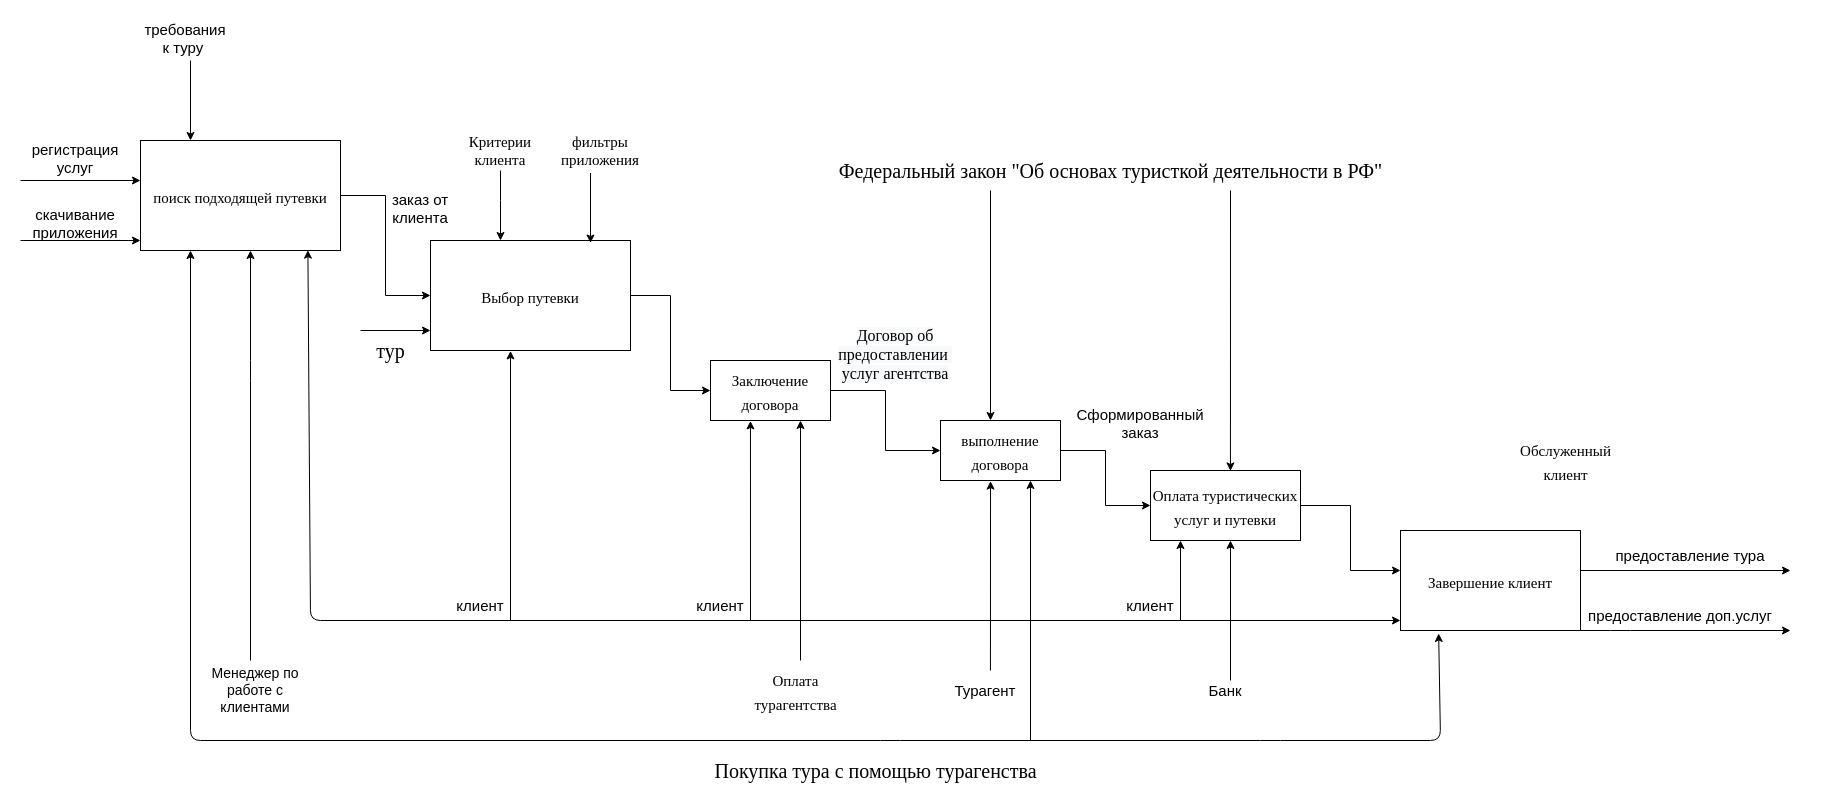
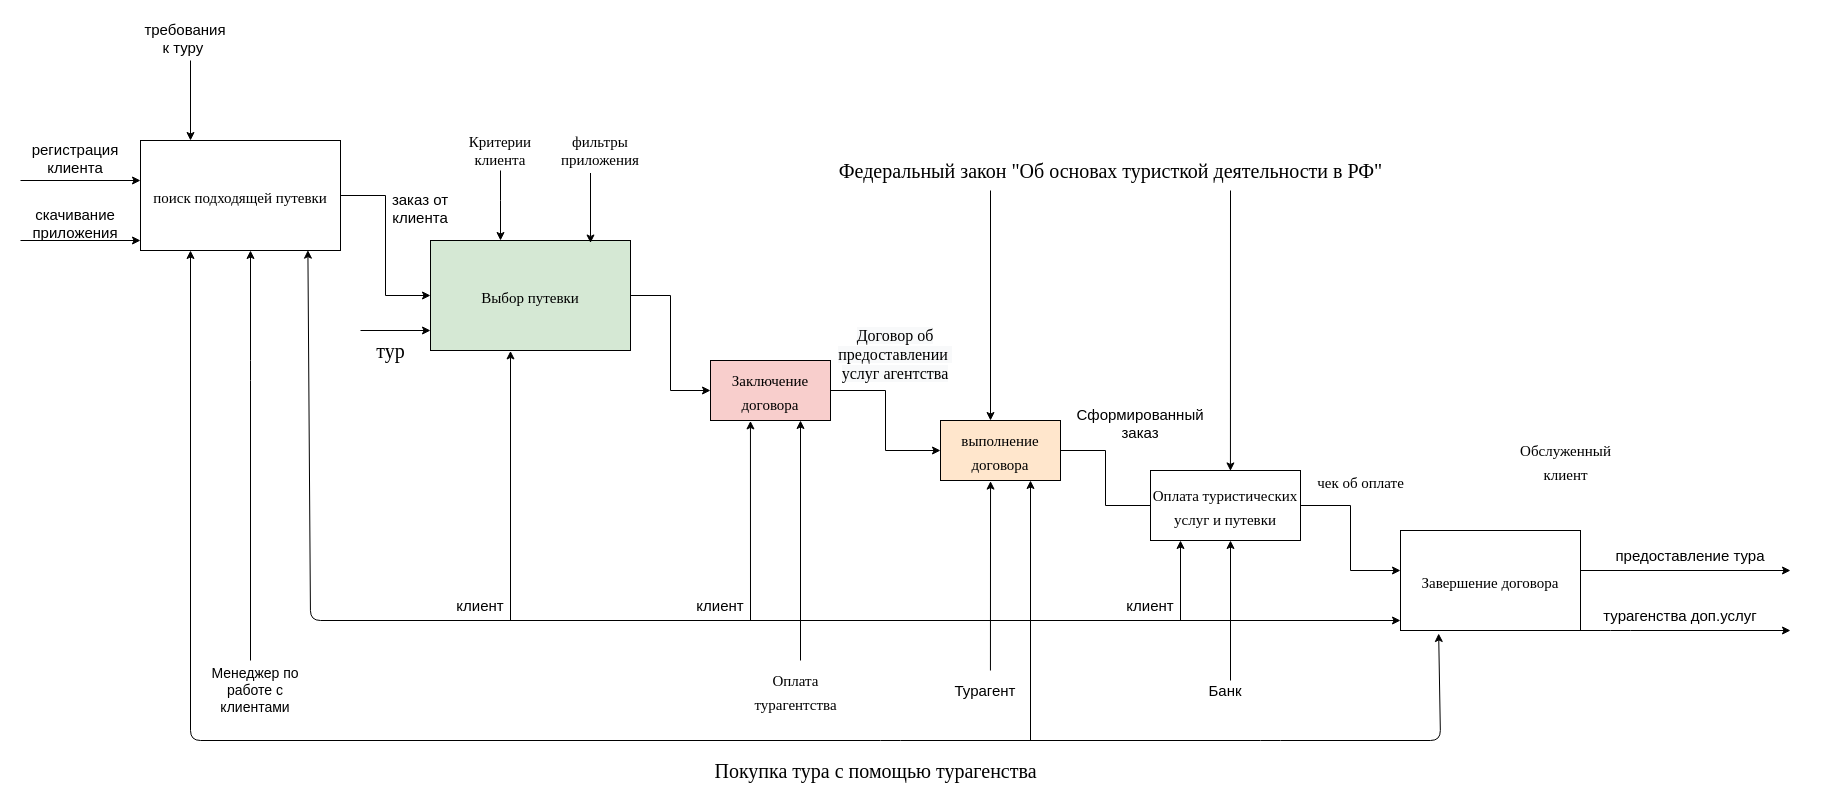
node "регистрация услуг": label "регистрация услуг" -> "регистрация клиента"
node "Выбор путевки": fillcolor #ffffff -> #d5e8d4
node "Заключение договора": fillcolor #ffffff -> #f8cecc
node "выполнение договора": fillcolor #ffffff -> #ffe6cc
node "чек об оплате": added
edge "выполнение договора" -> "Оплата туристических услуг и путевки": arrowhead classic -> none
node "Завершение клиент": label "Завершение клиент" -> "Завершение договора"
node "предоставление доп.услуг": label "предоставление доп.услуг" -> "турагенства доп.услуг"
